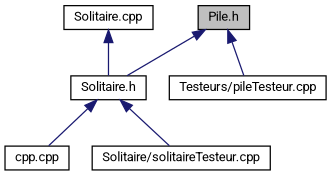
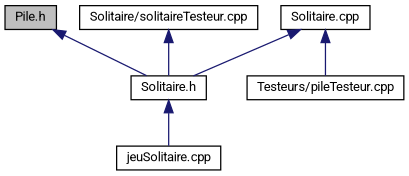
edge "Testeurs/pileTesteur.cpp" -> "Pile.h": now "Testeurs/pileTesteur.cpp" -> "Solitaire.cpp"
edge "Solitaire/solitaireTesteur.cpp" -> "Solitaire.h": reversed
node "cpp.cpp": label "cpp.cpp" -> "jeuSolitaire.cpp"
